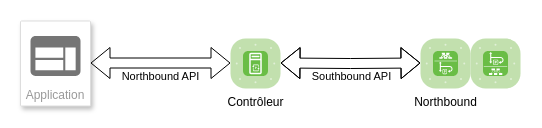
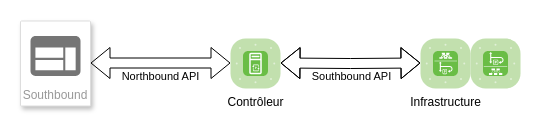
node "Application": label "Application" -> "Southbound"
node "Northbound": label "Northbound" -> "Infrastructure"
